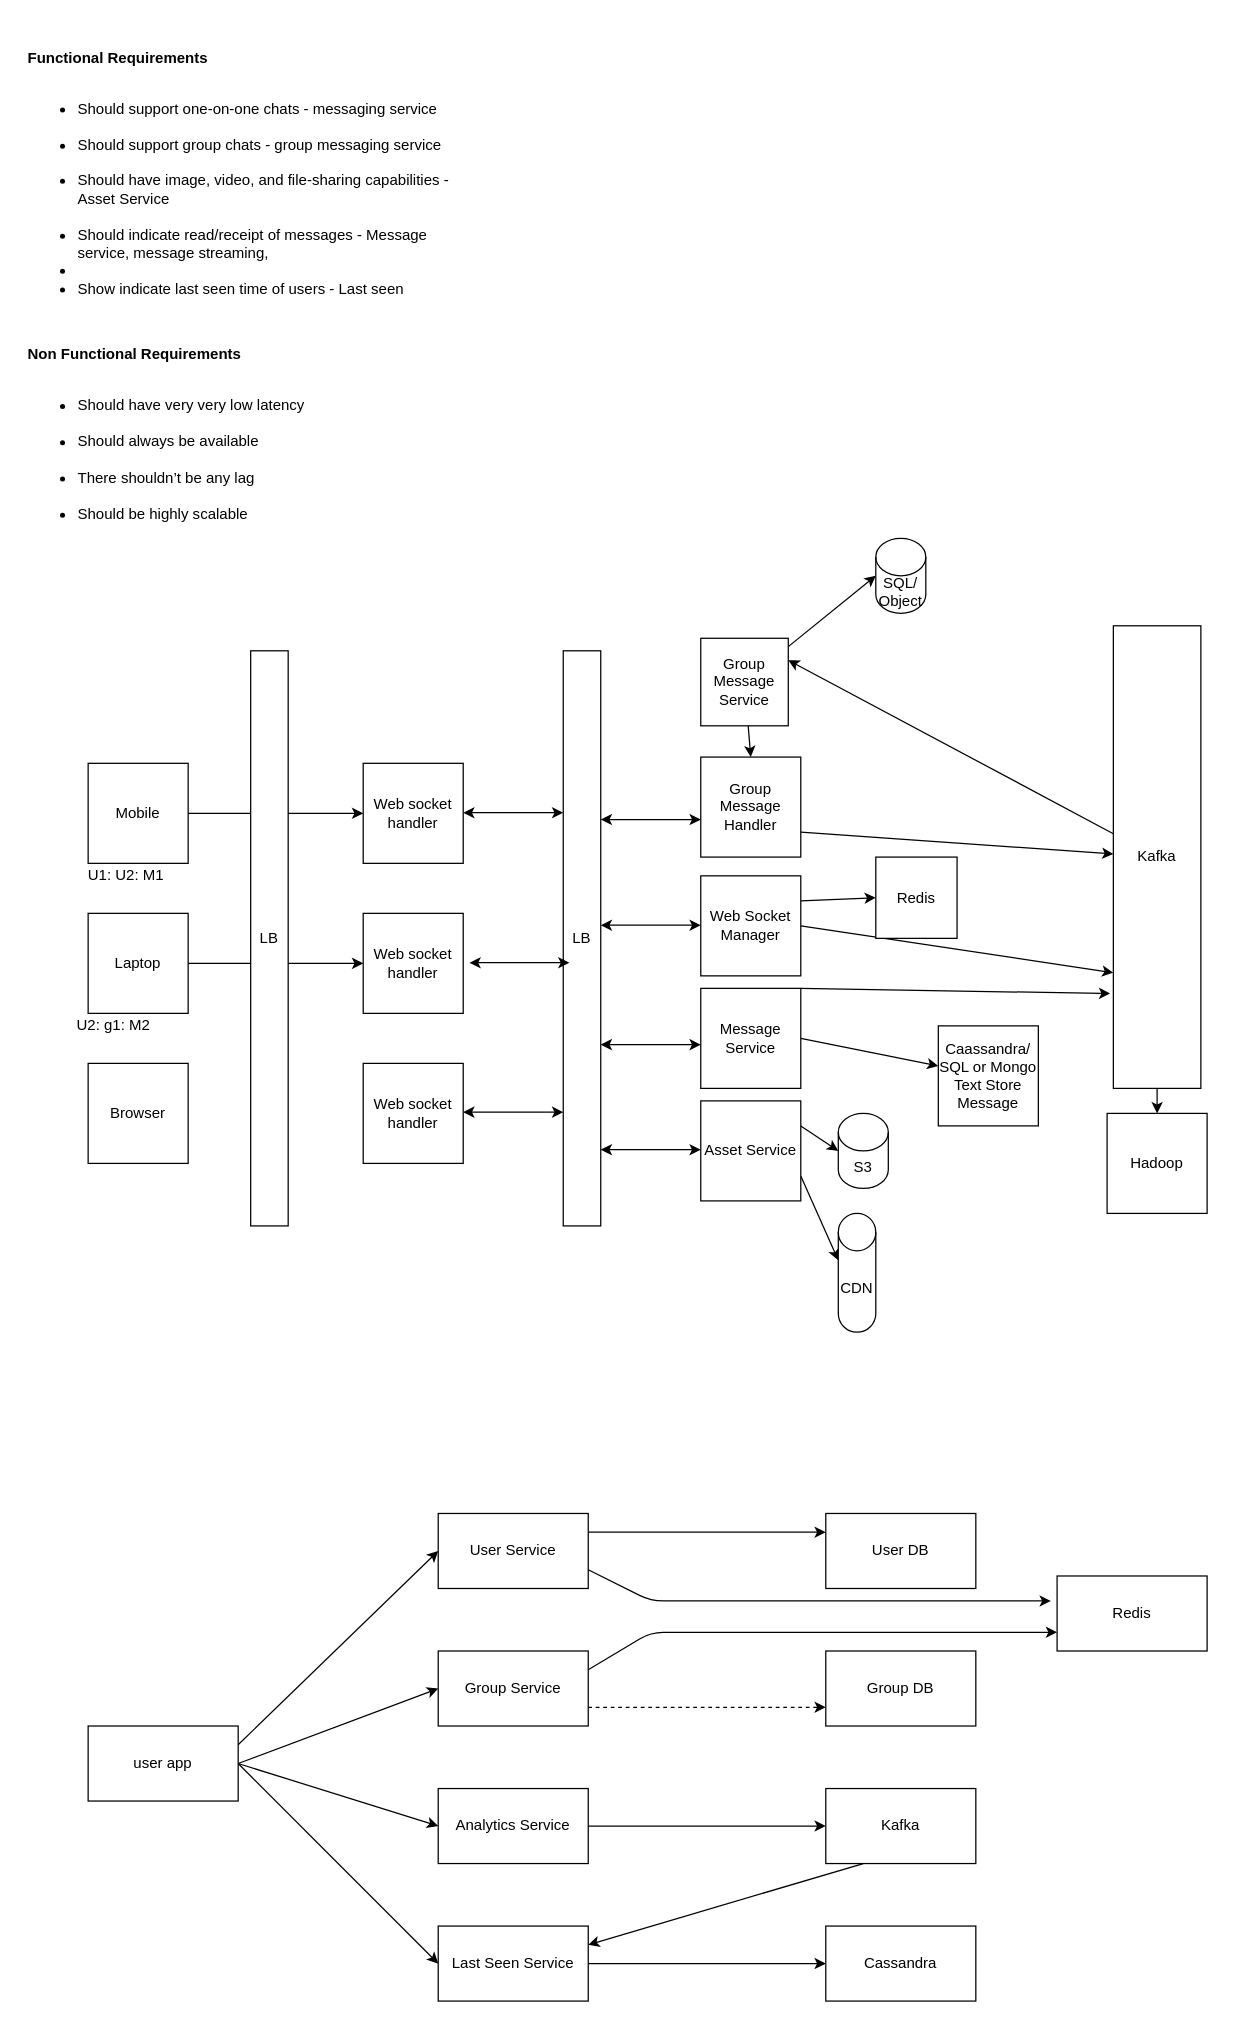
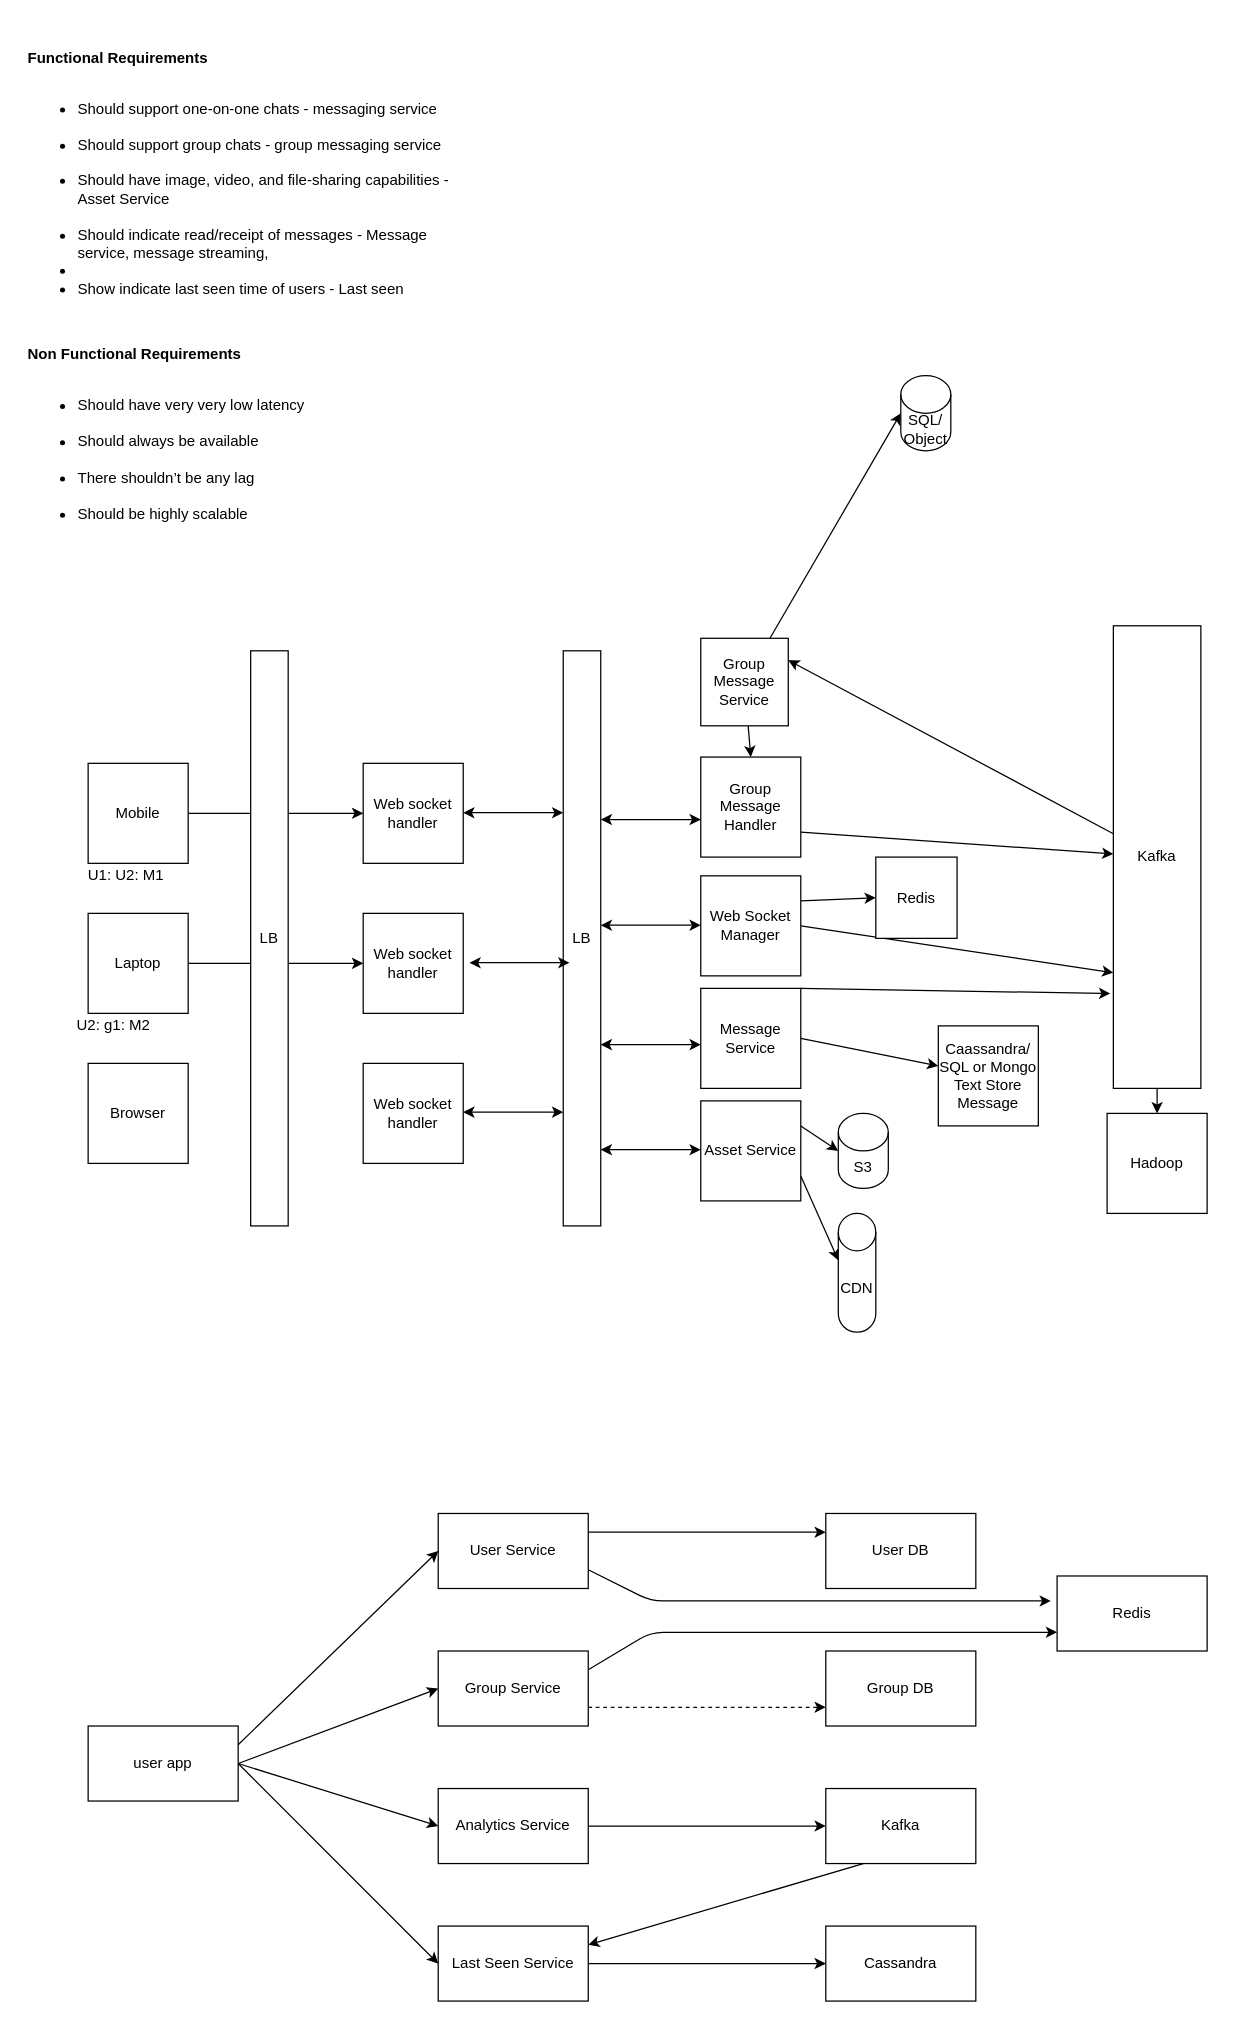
node "SQL/ Object": moved (901, 576) -> (926, 413)
